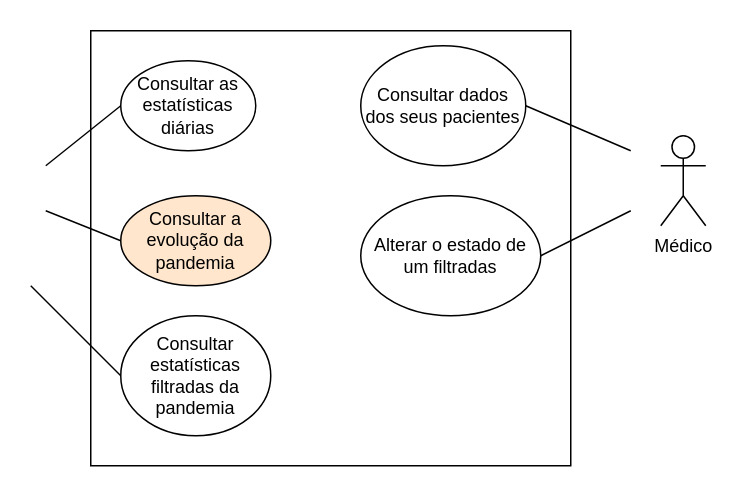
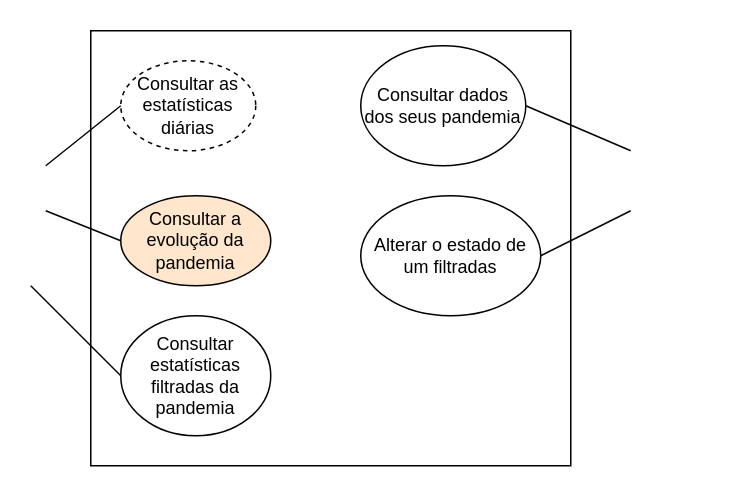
node "Consultar as estatísticas diárias": style solid -> dashed
node "Consultar dados dos seus pacientes": label "Consultar dados dos seus pacientes" -> "Consultar dados dos seus pandemia"
node "Médico": removed
